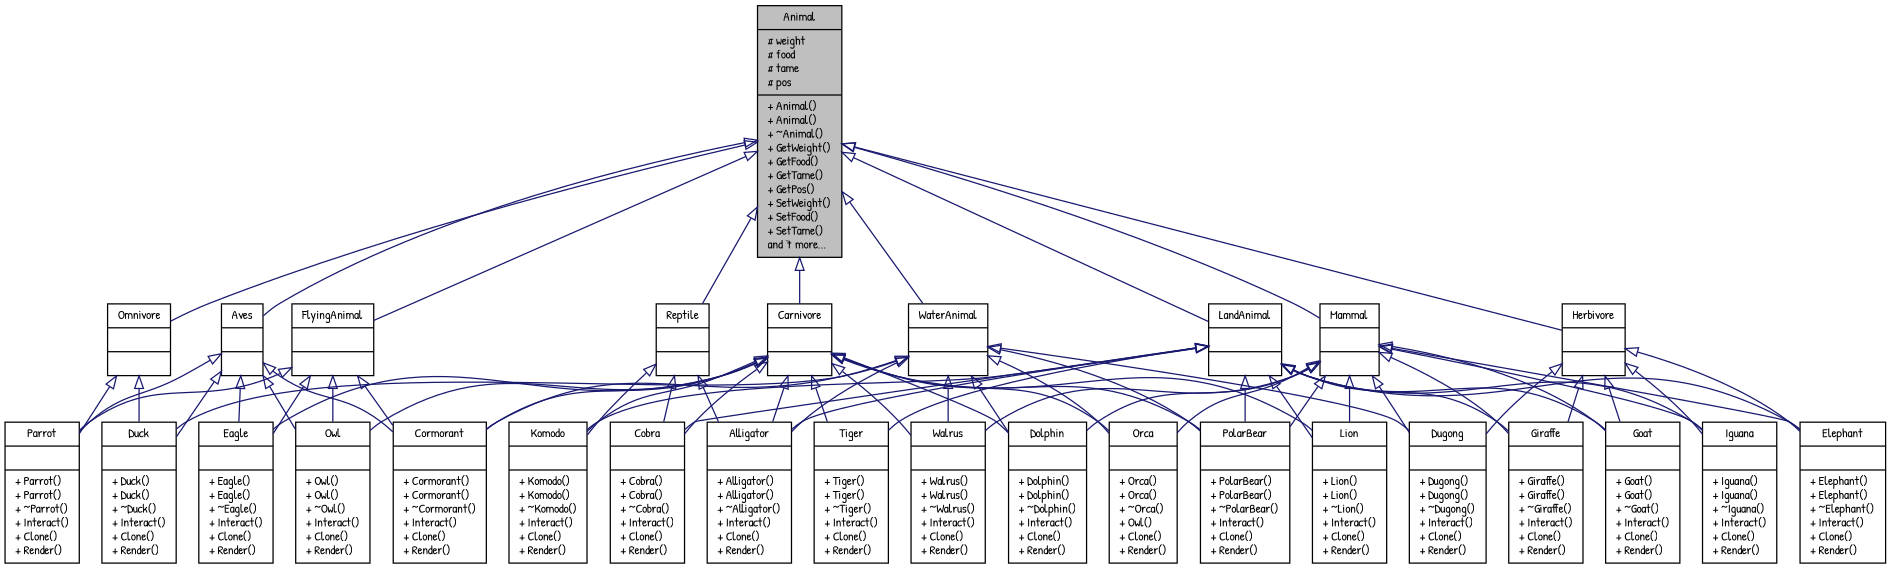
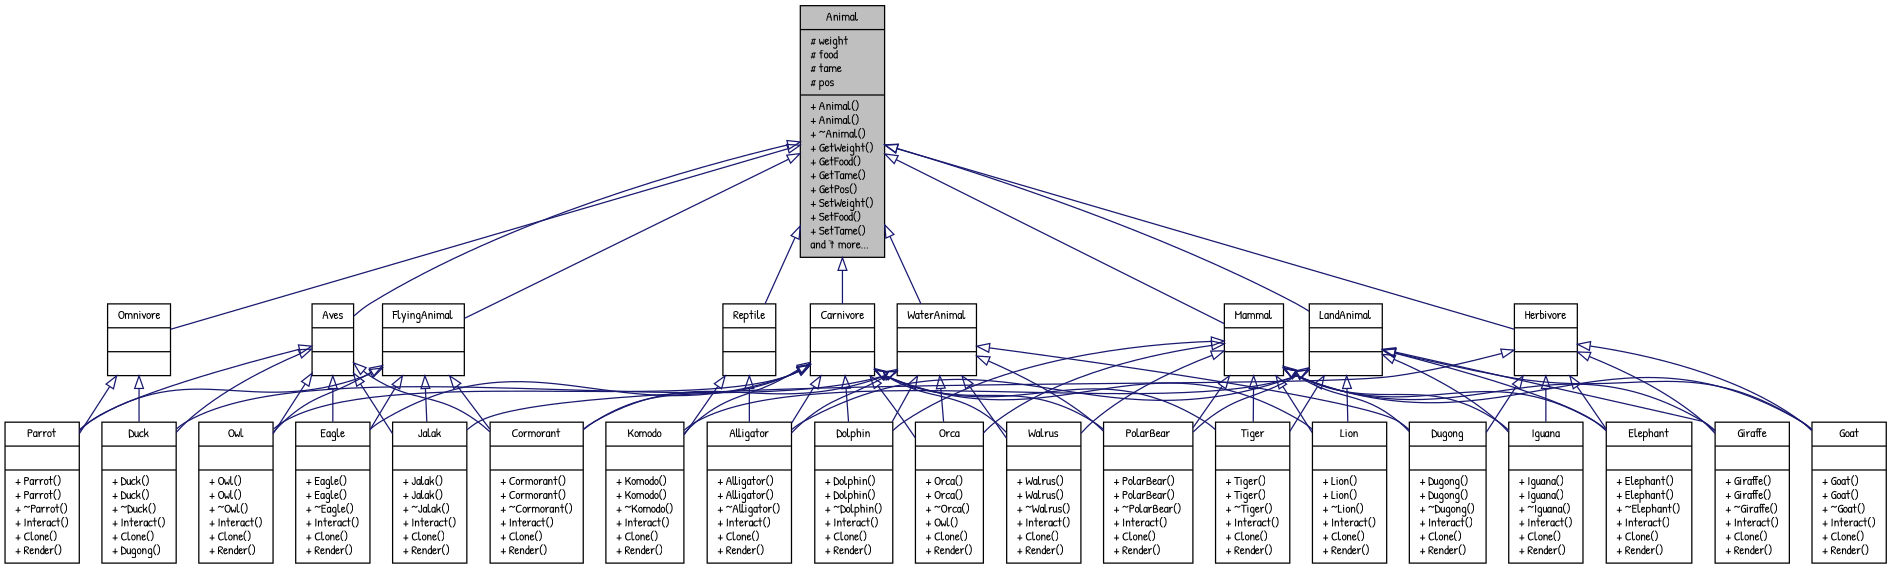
edge "Tiger" -> "Mammal": added
node "Jalak": added
node "Cobra": removed
node "Duck": text "+ Render()" -> "+ Dugong()"
